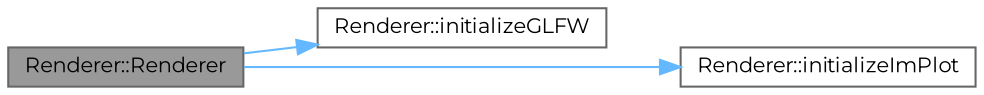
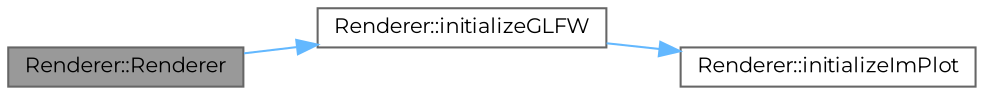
edge "Renderer::Renderer" -> "Renderer::initializeImPlot": now "Renderer::initializeGLFW" -> "Renderer::initializeImPlot"
